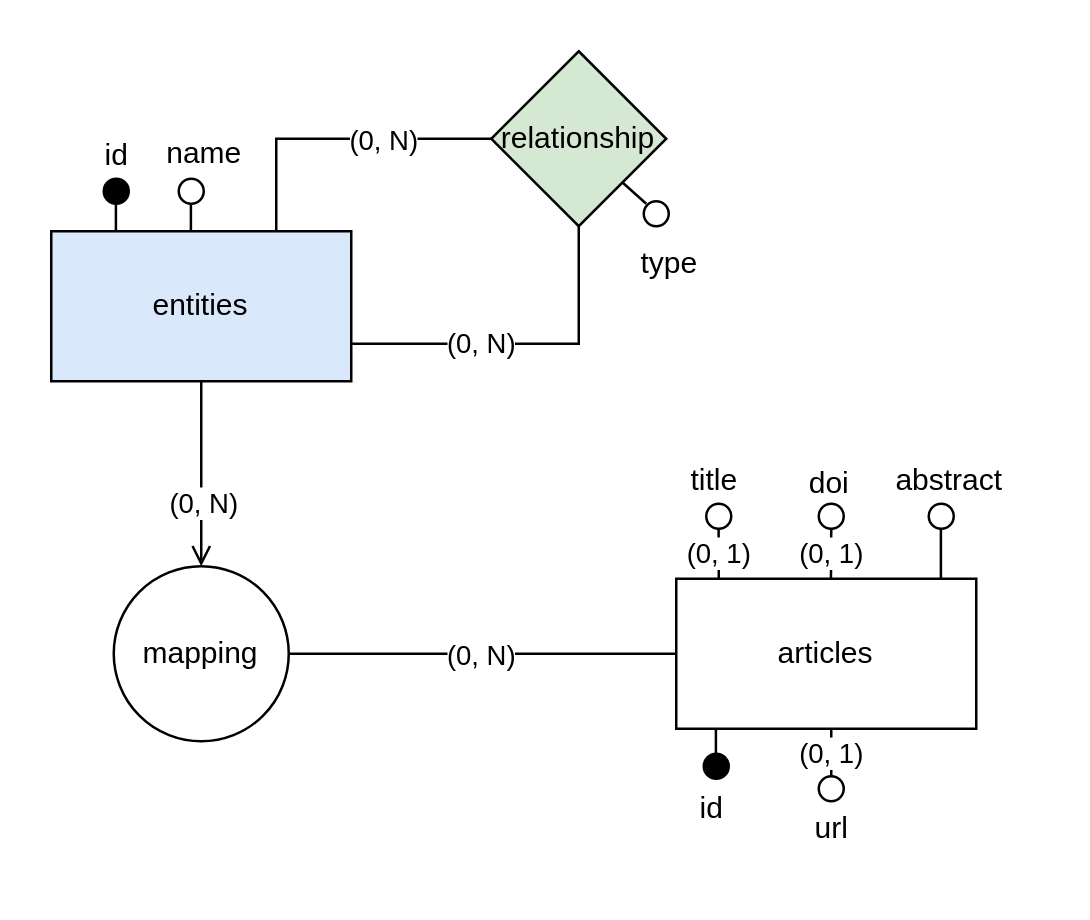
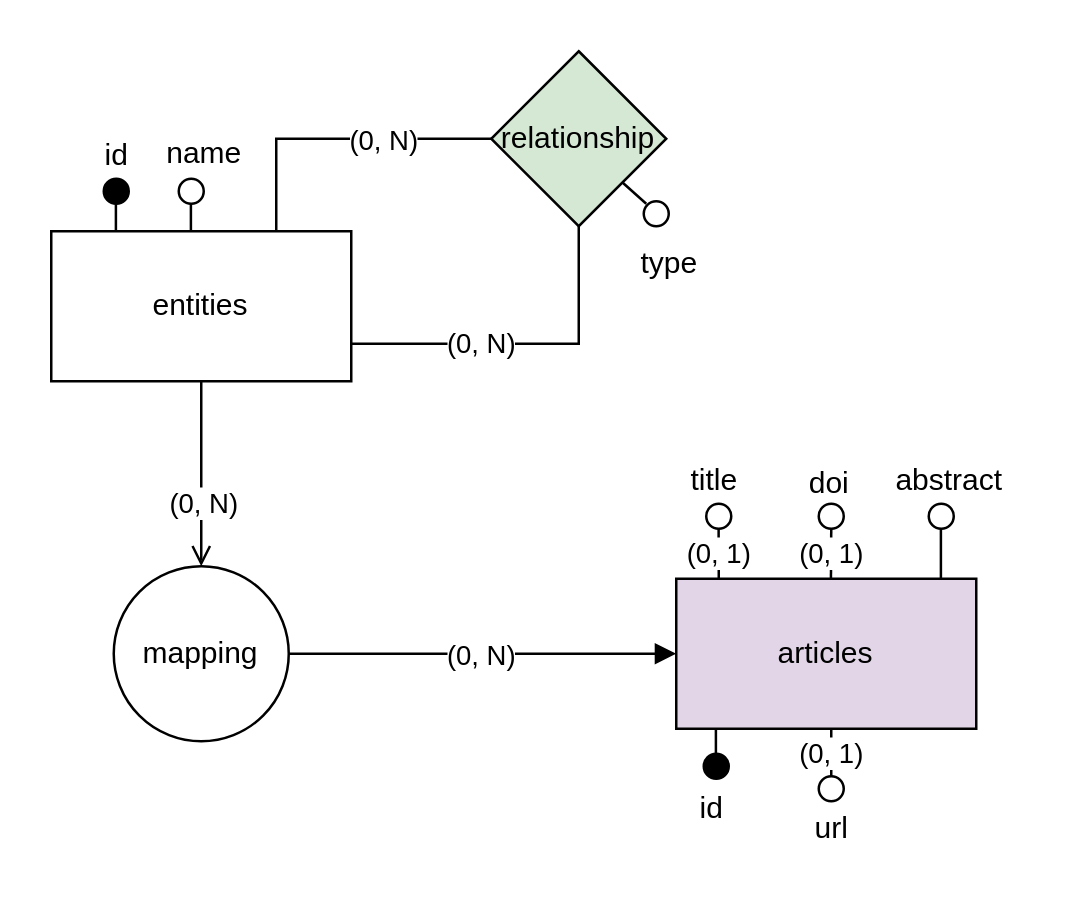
node "entities": fillcolor #dae8fc -> #ffffff
edge "mapping" -- "articles": arrowhead none -> block
node "articles": fillcolor #ffffff -> #e1d5e7
